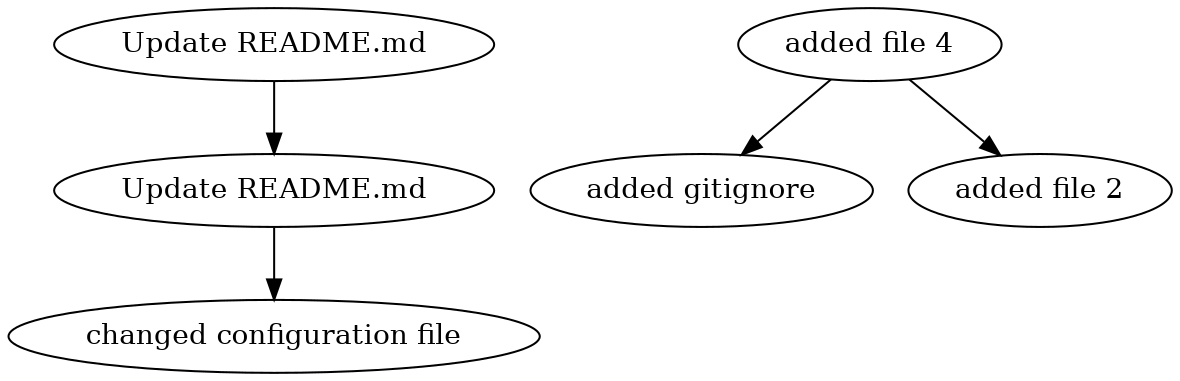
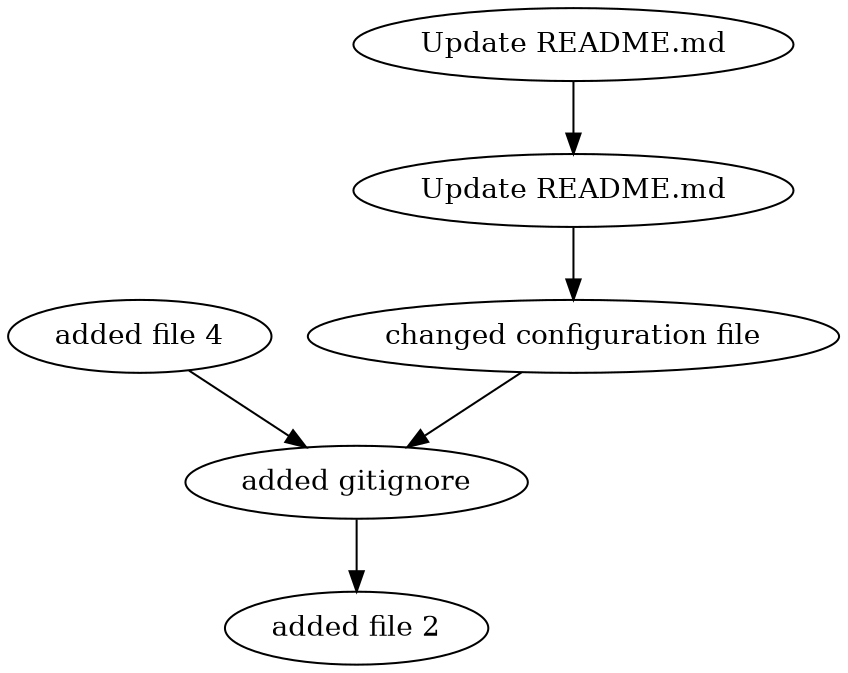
edge "added file 4" -> "added file 2": now "added gitignore" -> "added file 2"
edge "changed configuration file" -> "added gitignore": added
